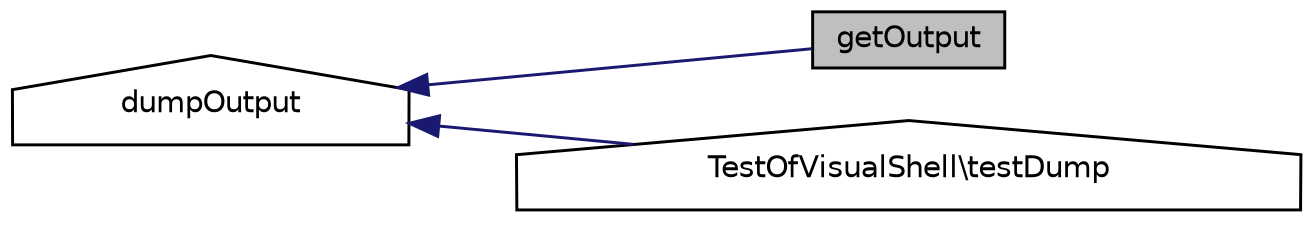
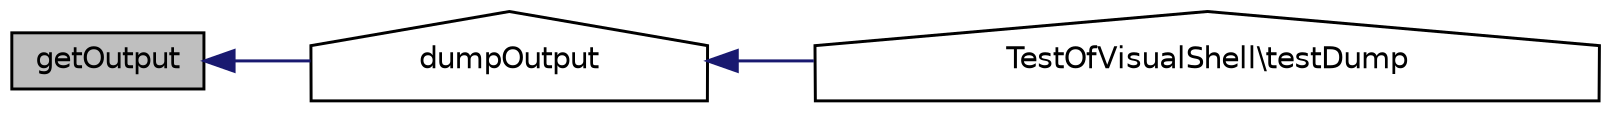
edge "getOutput" -> "dumpOutput": reversed
